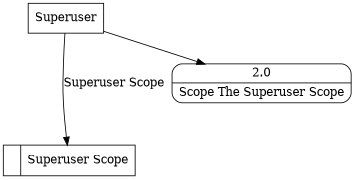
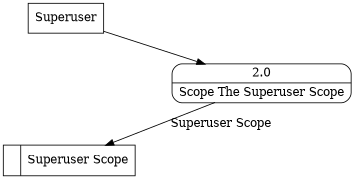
edge "Superuser" -> "Superuser Scope": now "2.0" -> "Superuser Scope"
